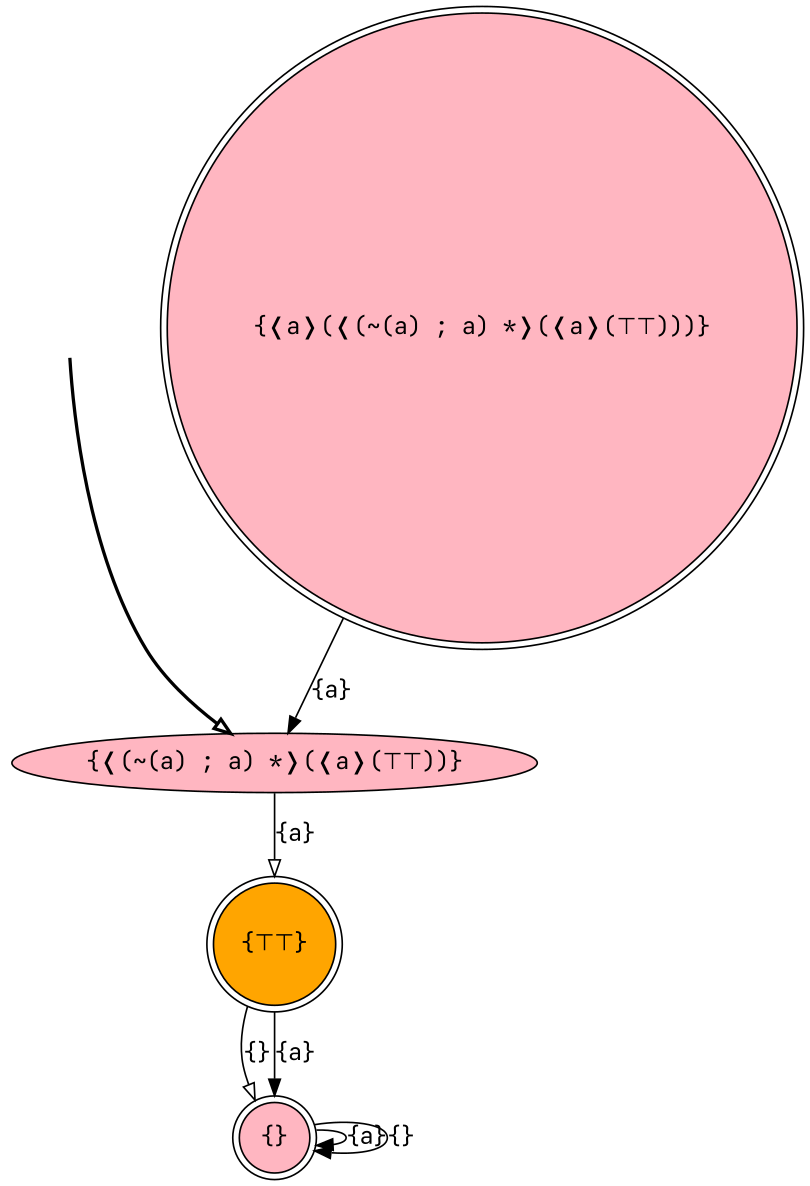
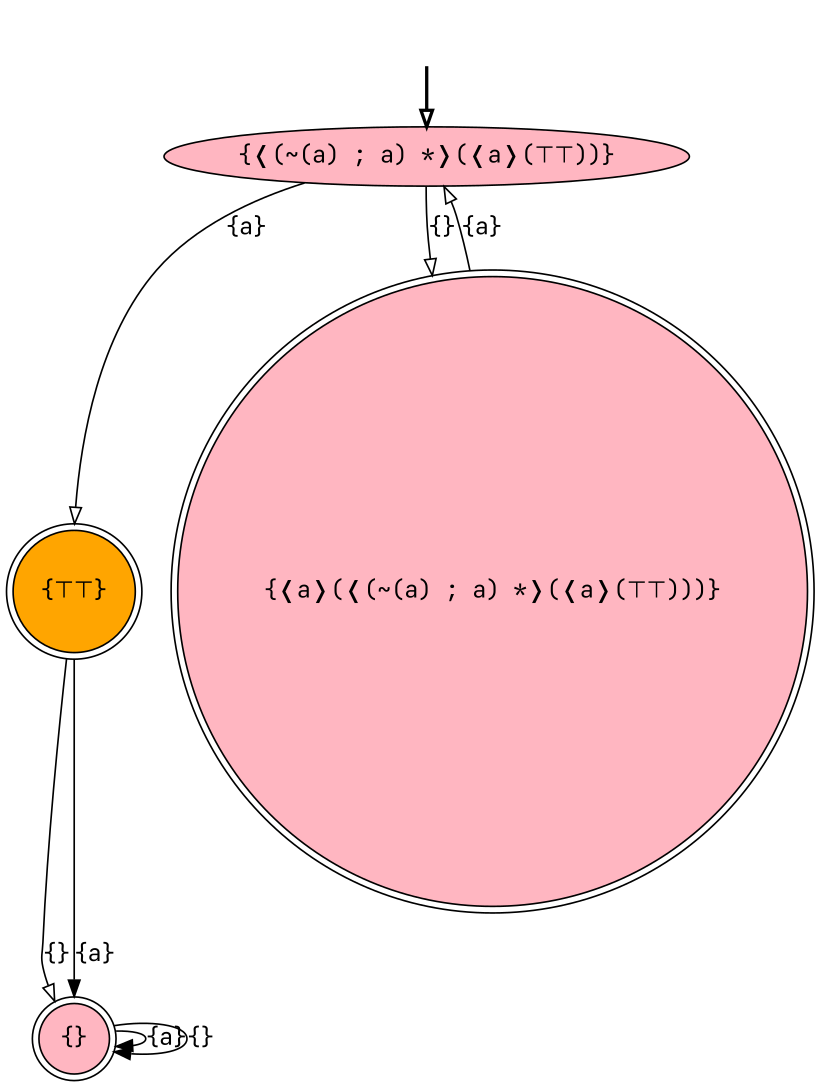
edge "{❬(~(a) ; a) *❭(❬a❭(⊤⊤))}" -> "{❬a❭(❬(~(a) ; a) *❭(❬a❭(⊤⊤)))}": added, label "{}"
edge "{❬a❭(❬(~(a) ; a) *❭(❬a❭(⊤⊤)))}" -> "{❬(~(a) ; a) *❭(❬a❭(⊤⊤))}": arrowhead normal -> onormal
